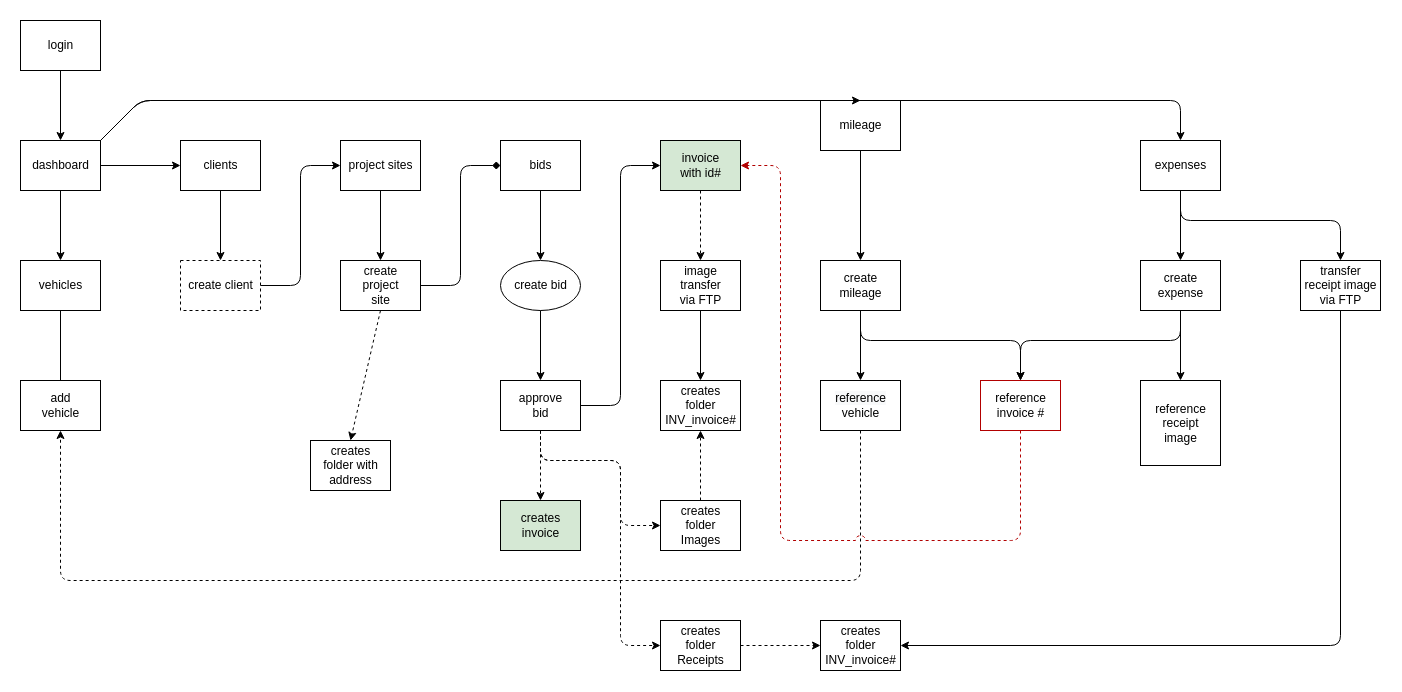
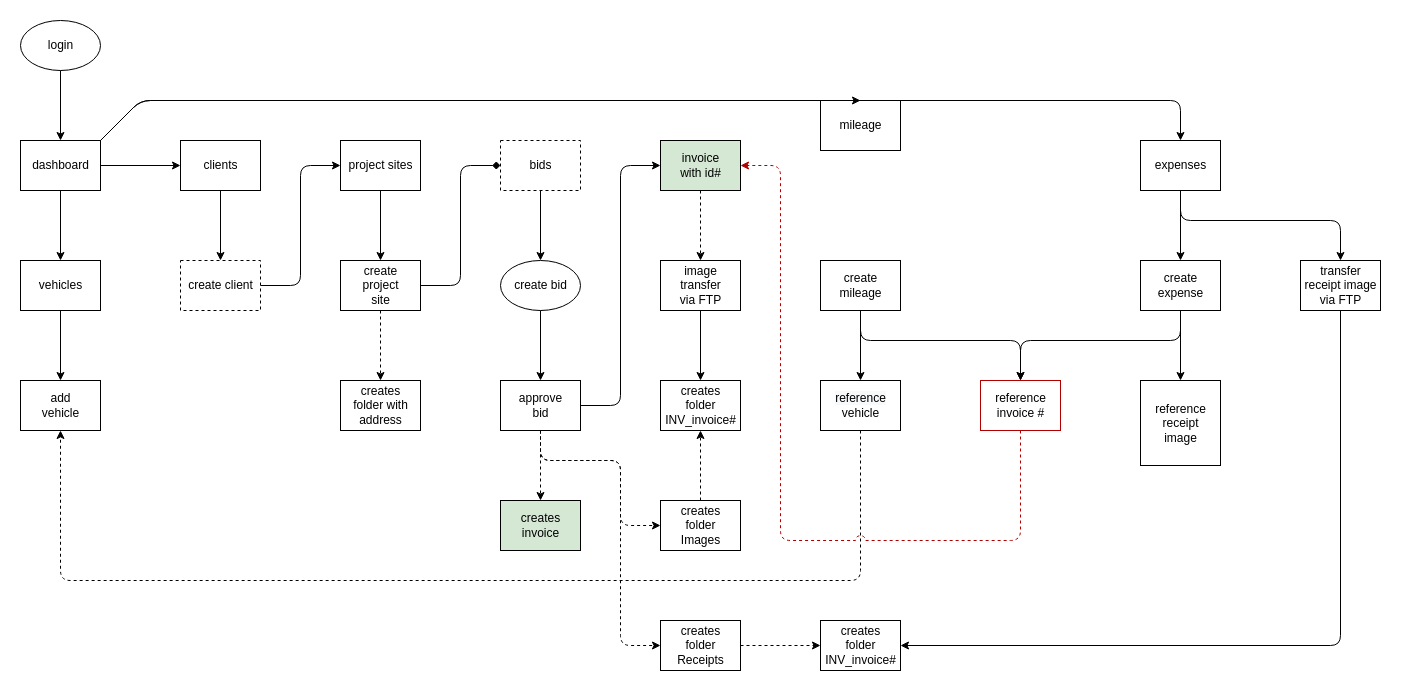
node "login": shape rectangle -> ellipse
node "bids": style solid -> dashed
edge "mileage" -> "create mileage": removed
edge "vehicles" -- "add vehicle": arrowhead none -> classic
node "creates folder with address": moved (351, 466) -> (381, 406)
